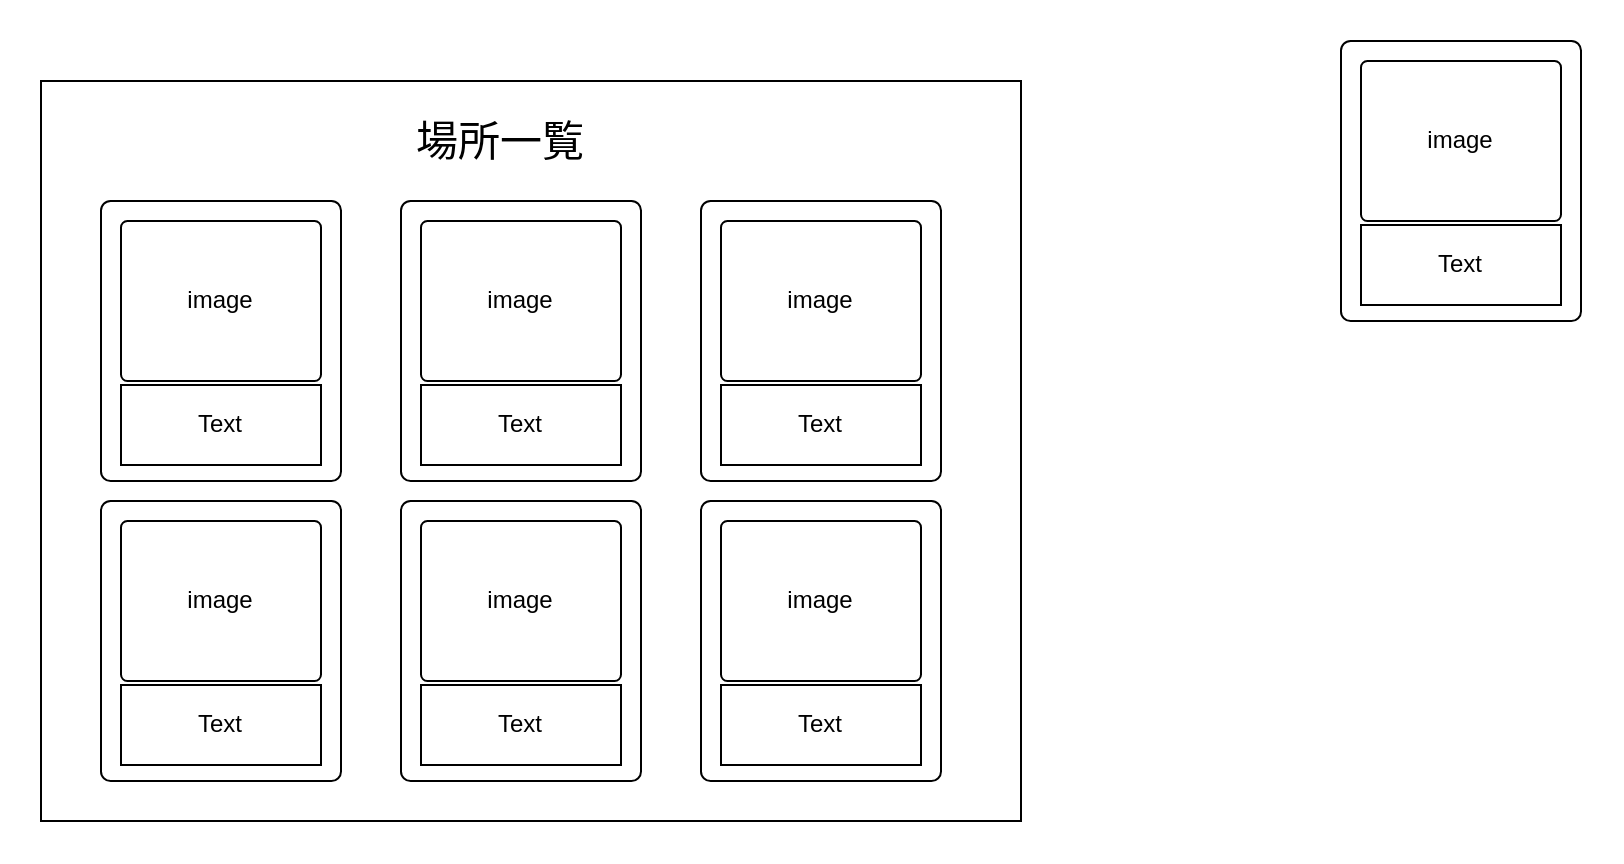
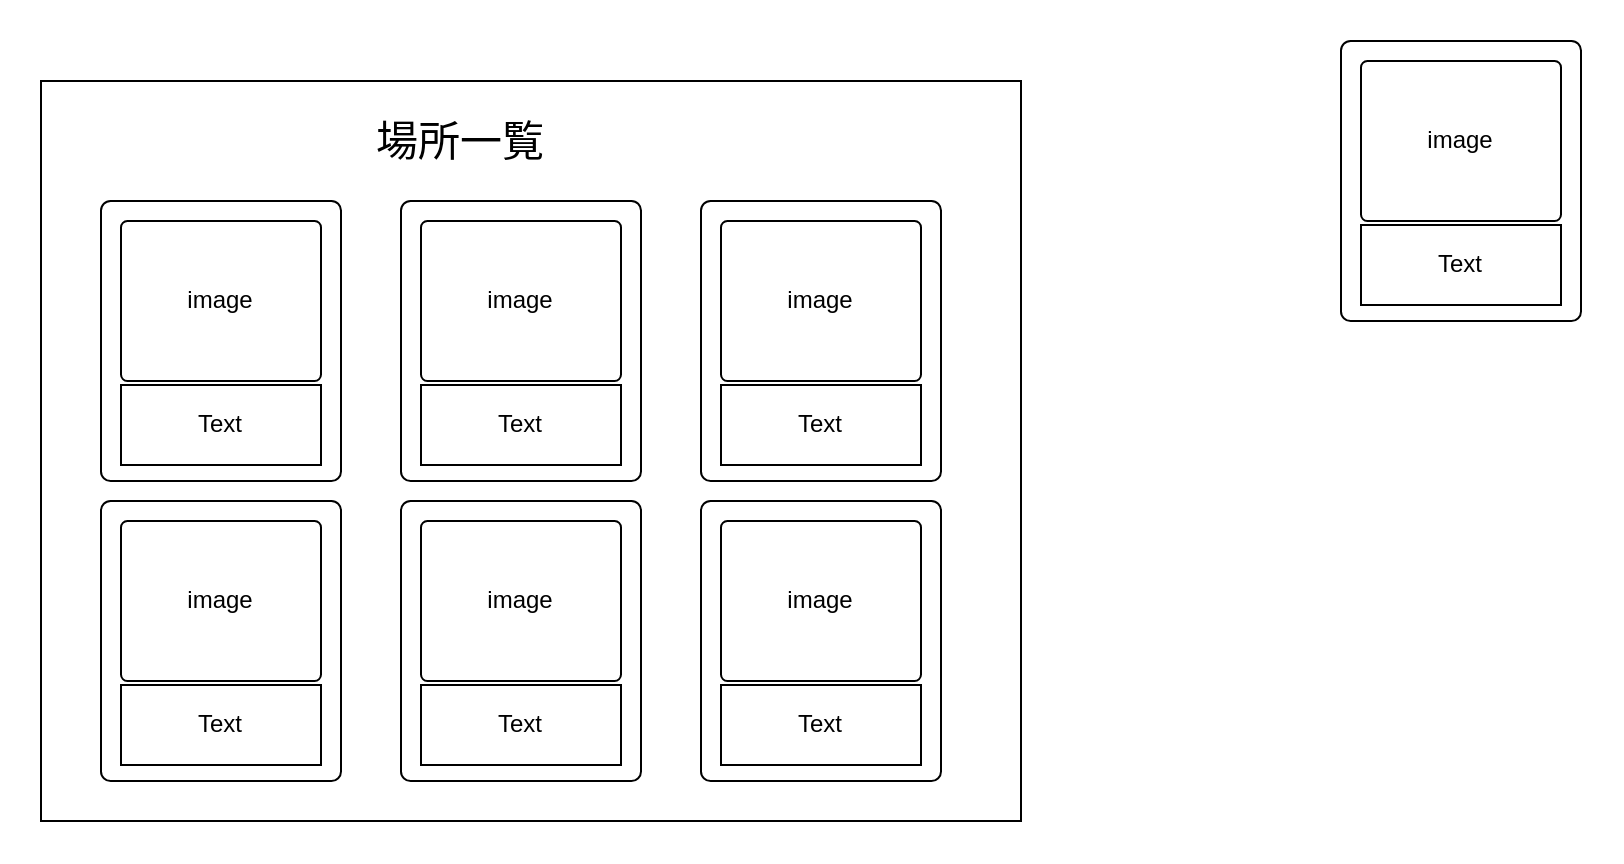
node "場所一覧": moved (501, 141) -> (461, 141)
